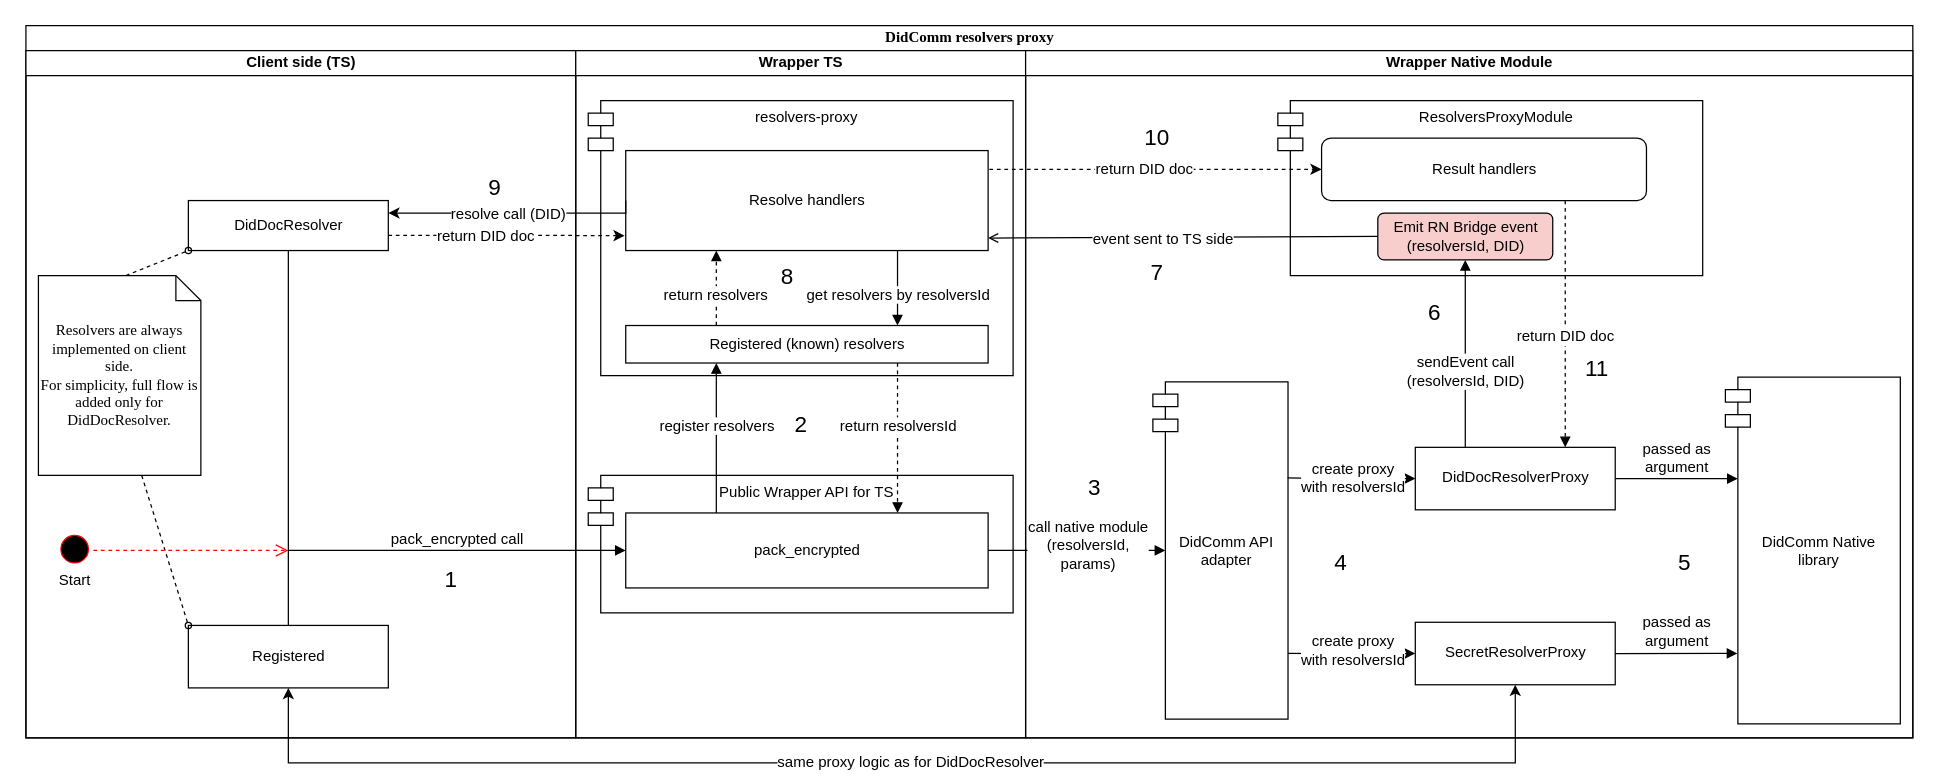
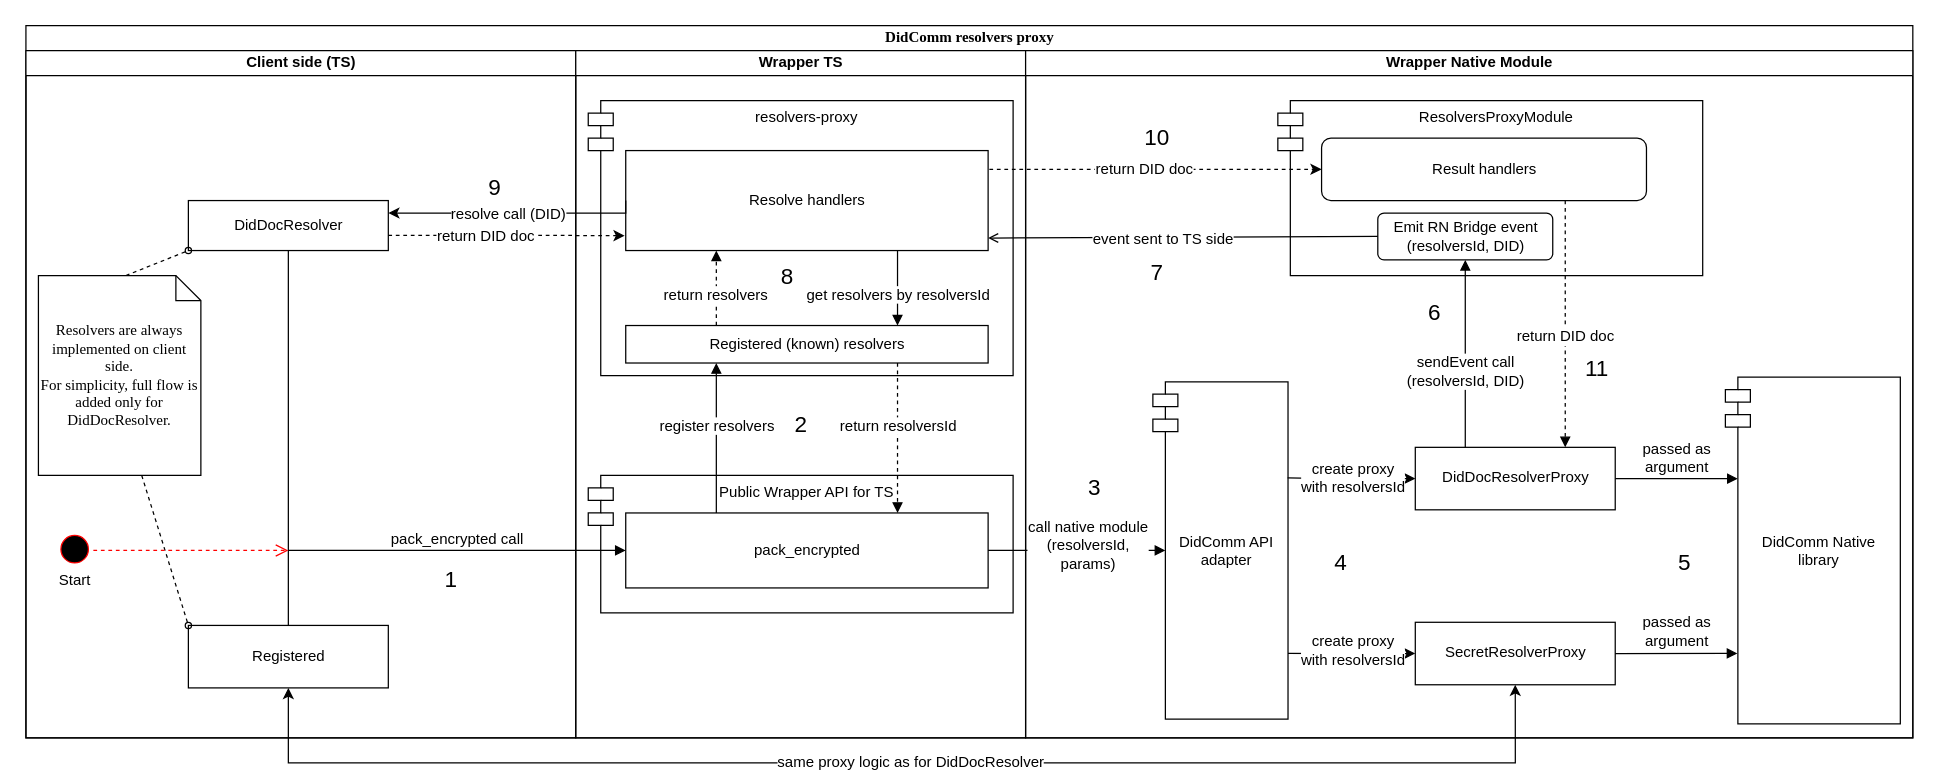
node "Emit RN Bridge event (resolversId, DID)": fillcolor #f8cecc -> #ffffff
